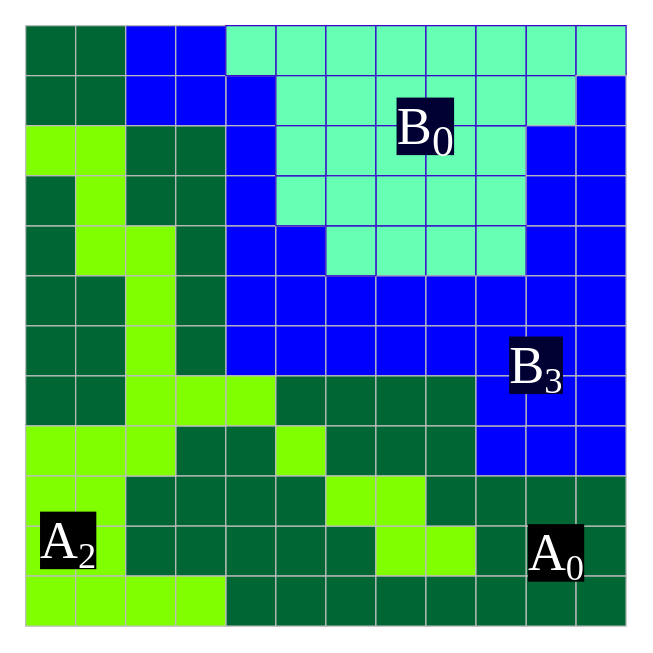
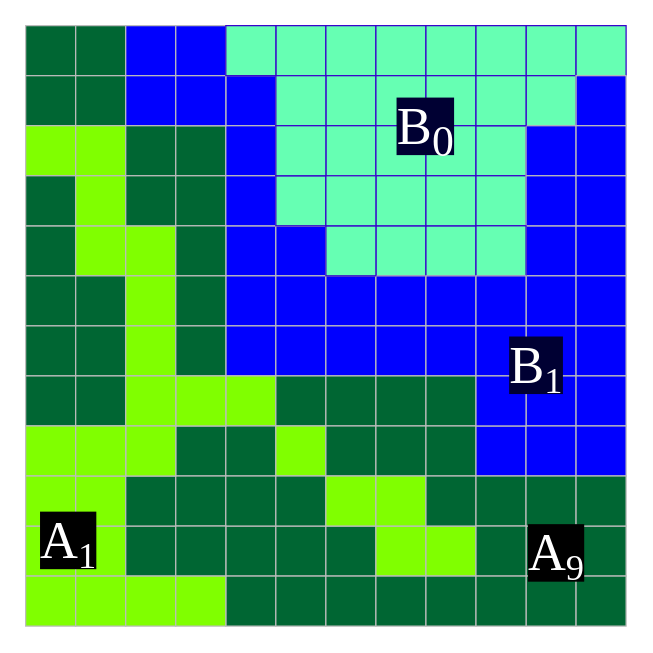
node "B3": label "B3" -> "B1"
node "A2": label "A2" -> "A1"
node "A0": label "A0" -> "A9"
